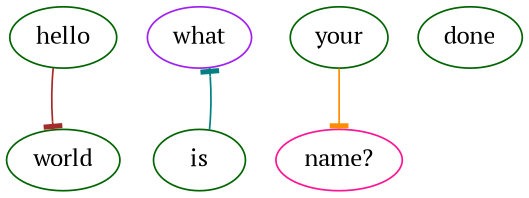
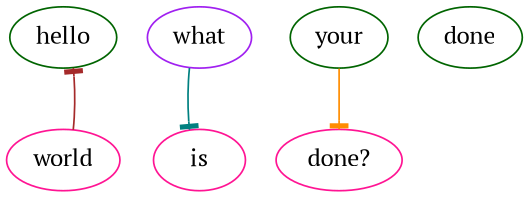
edge "hello" -> "world": reversed
edge "is" -> "what": reversed
node "world": color darkgreen -> deeppink
node "is": color darkgreen -> deeppink
node "name?": label "name?" -> "done?"
